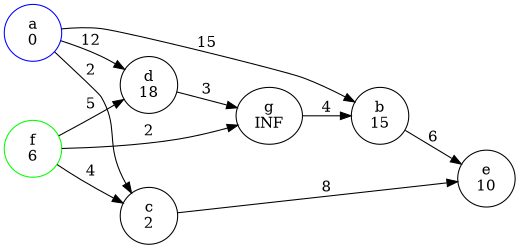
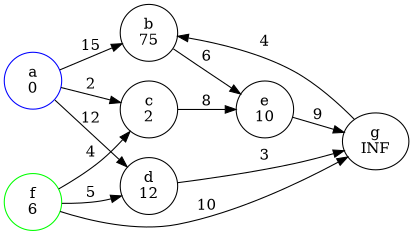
node "d 18": label "d 18" -> "d 12"
node "b 15": label "b 15" -> "b 75"
edge "e 10" -> "g INF": added, label "9"
edge "f 6" -> "g INF": label "2" -> "10"
